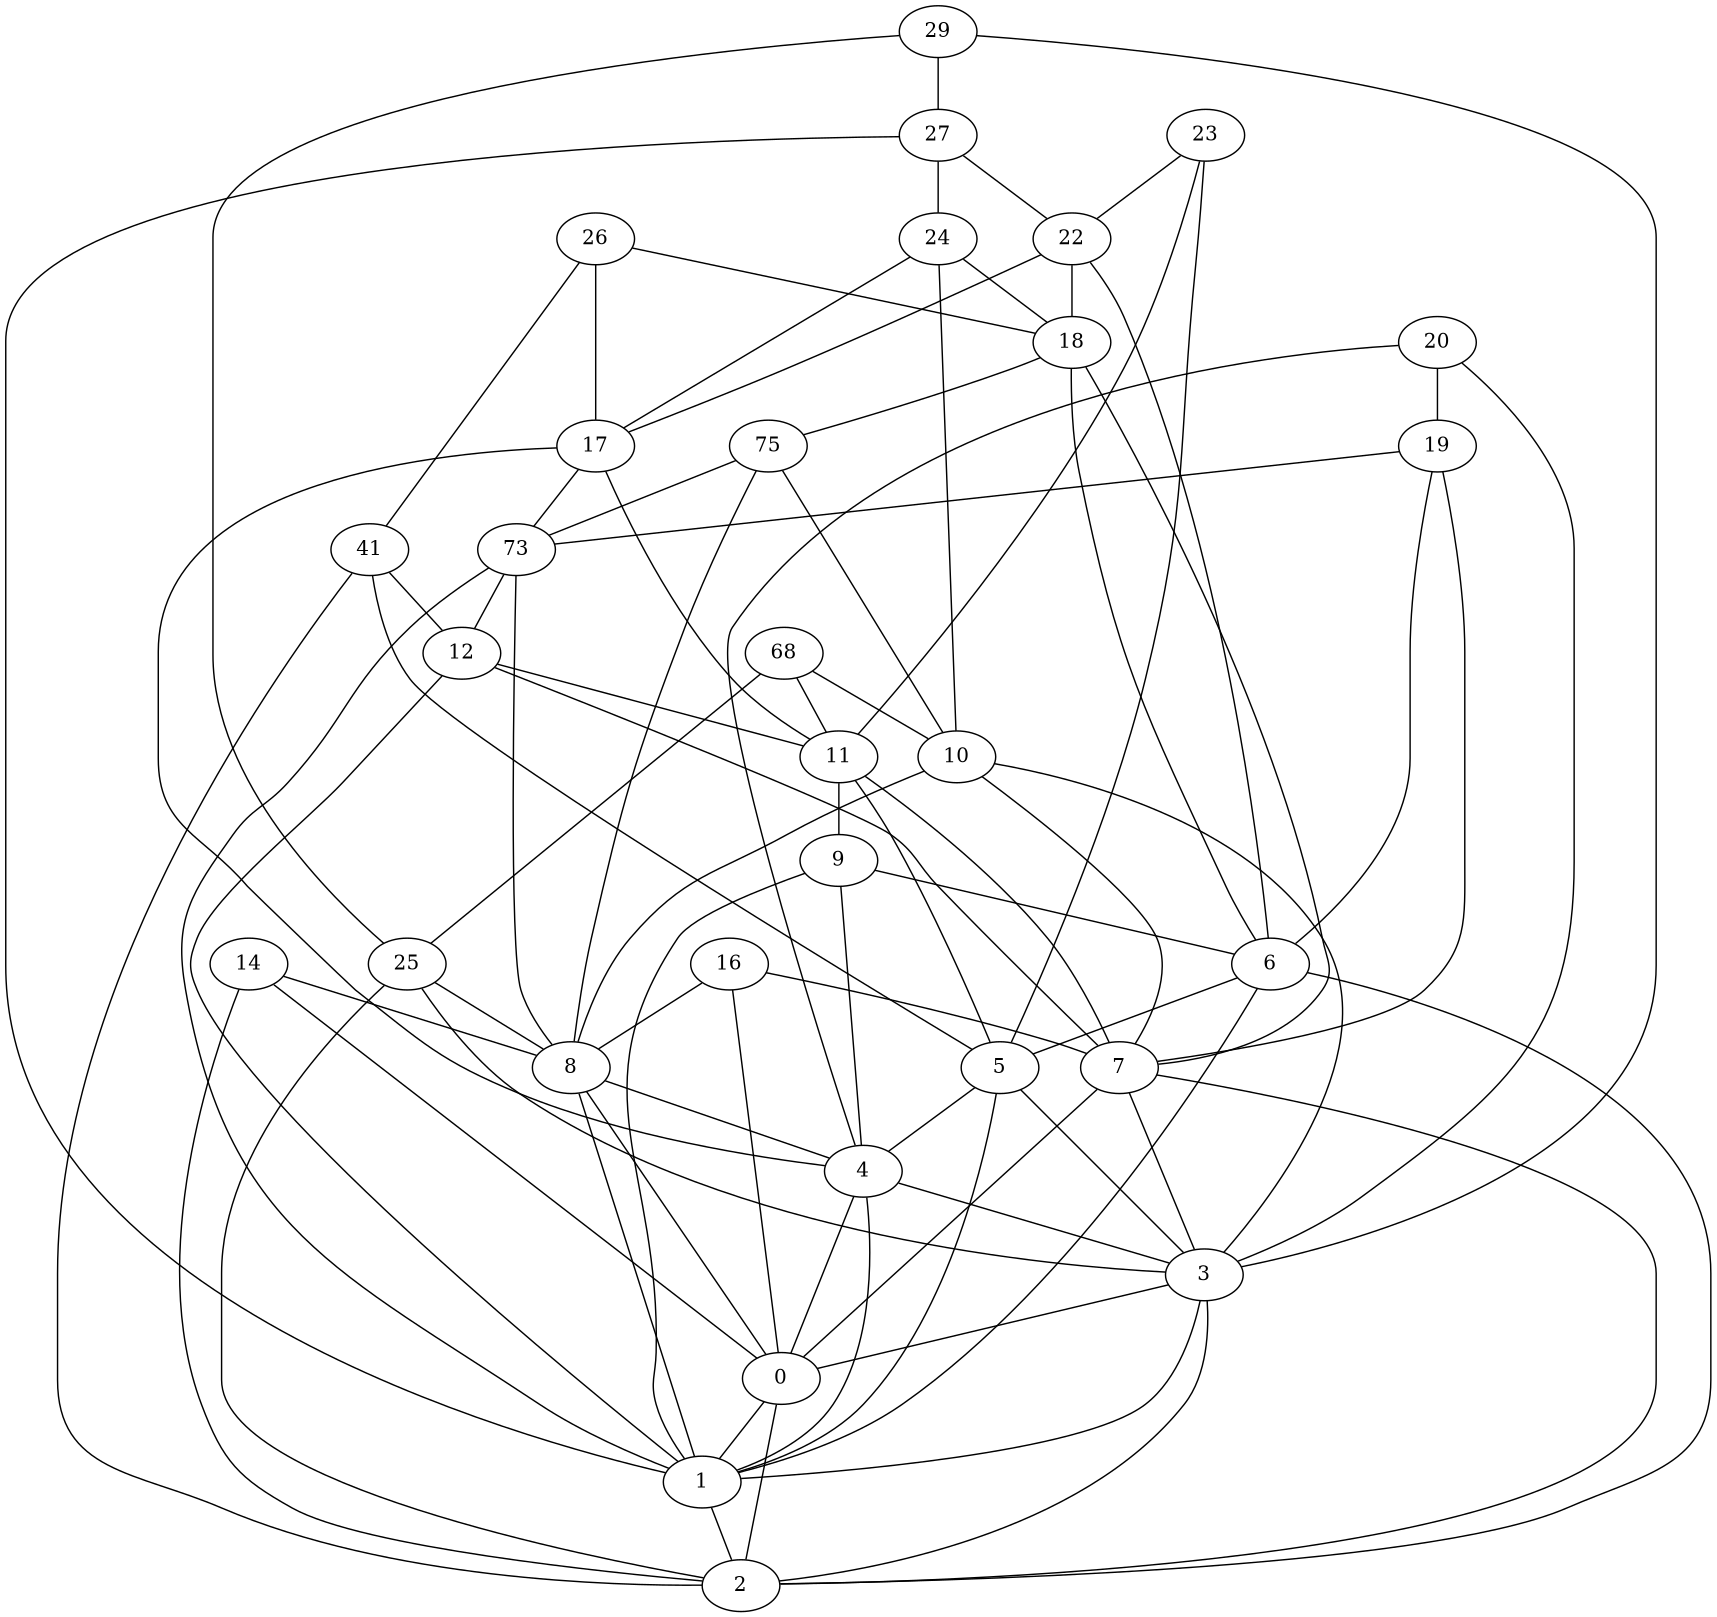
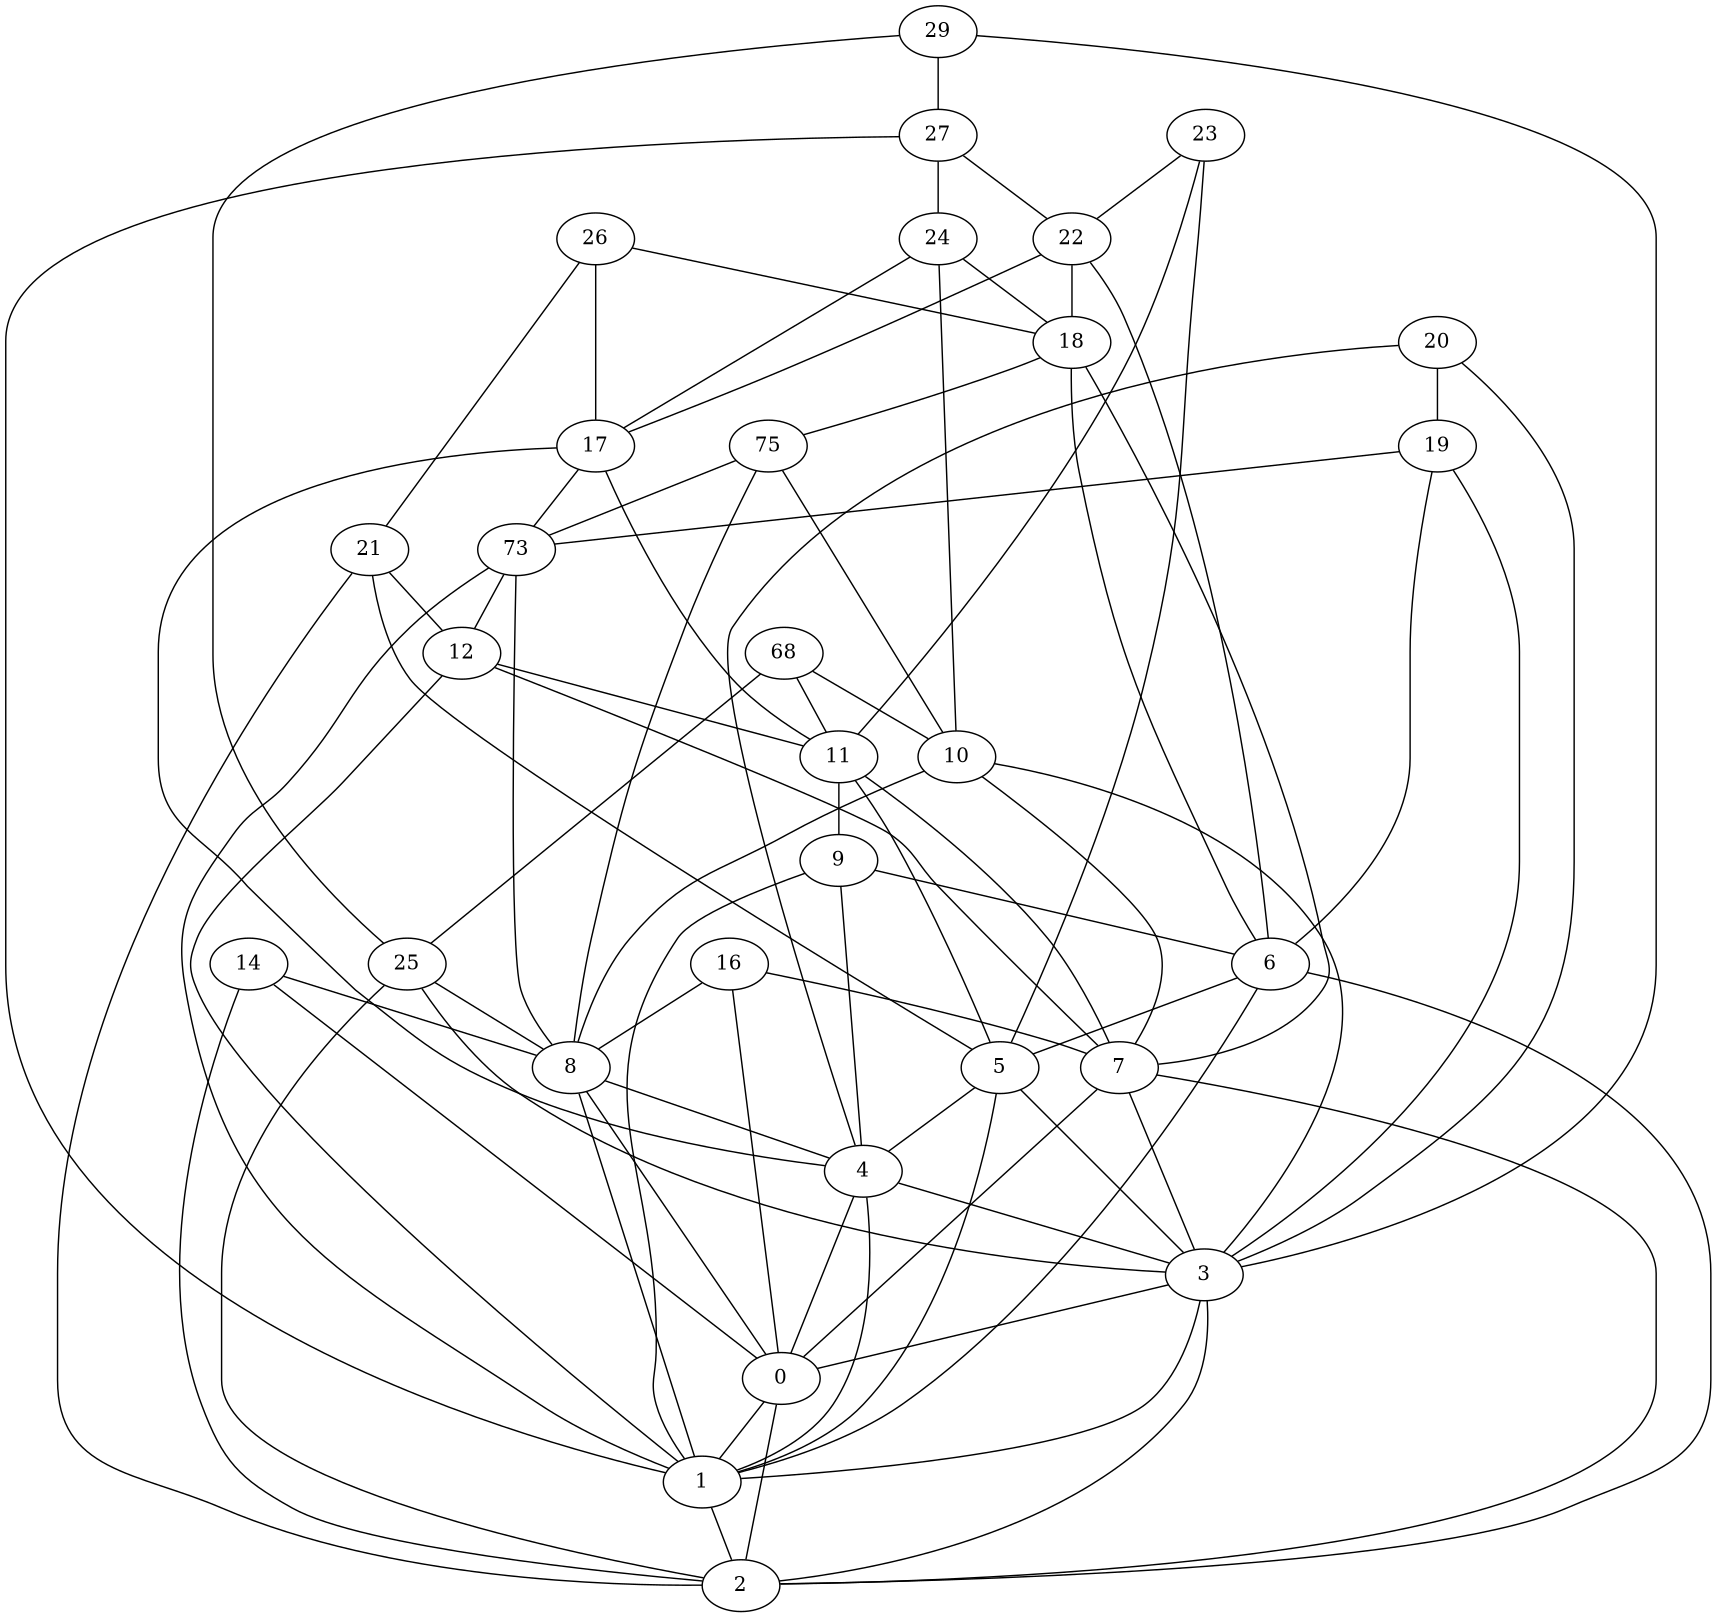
node "41": label "41" -> "21"
edge "19" -- "7": now "19" -- "3"
